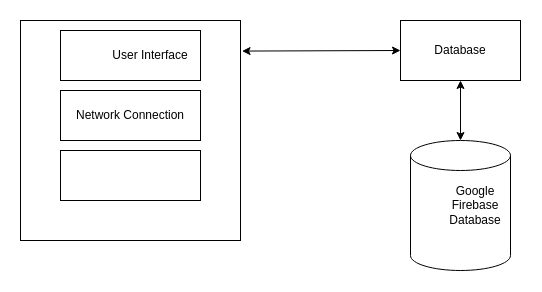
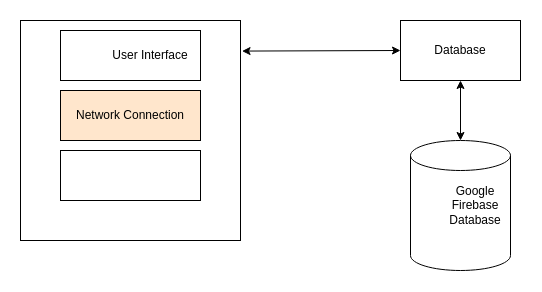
node "Network Connection": fillcolor #ffffff -> #ffe6cc
